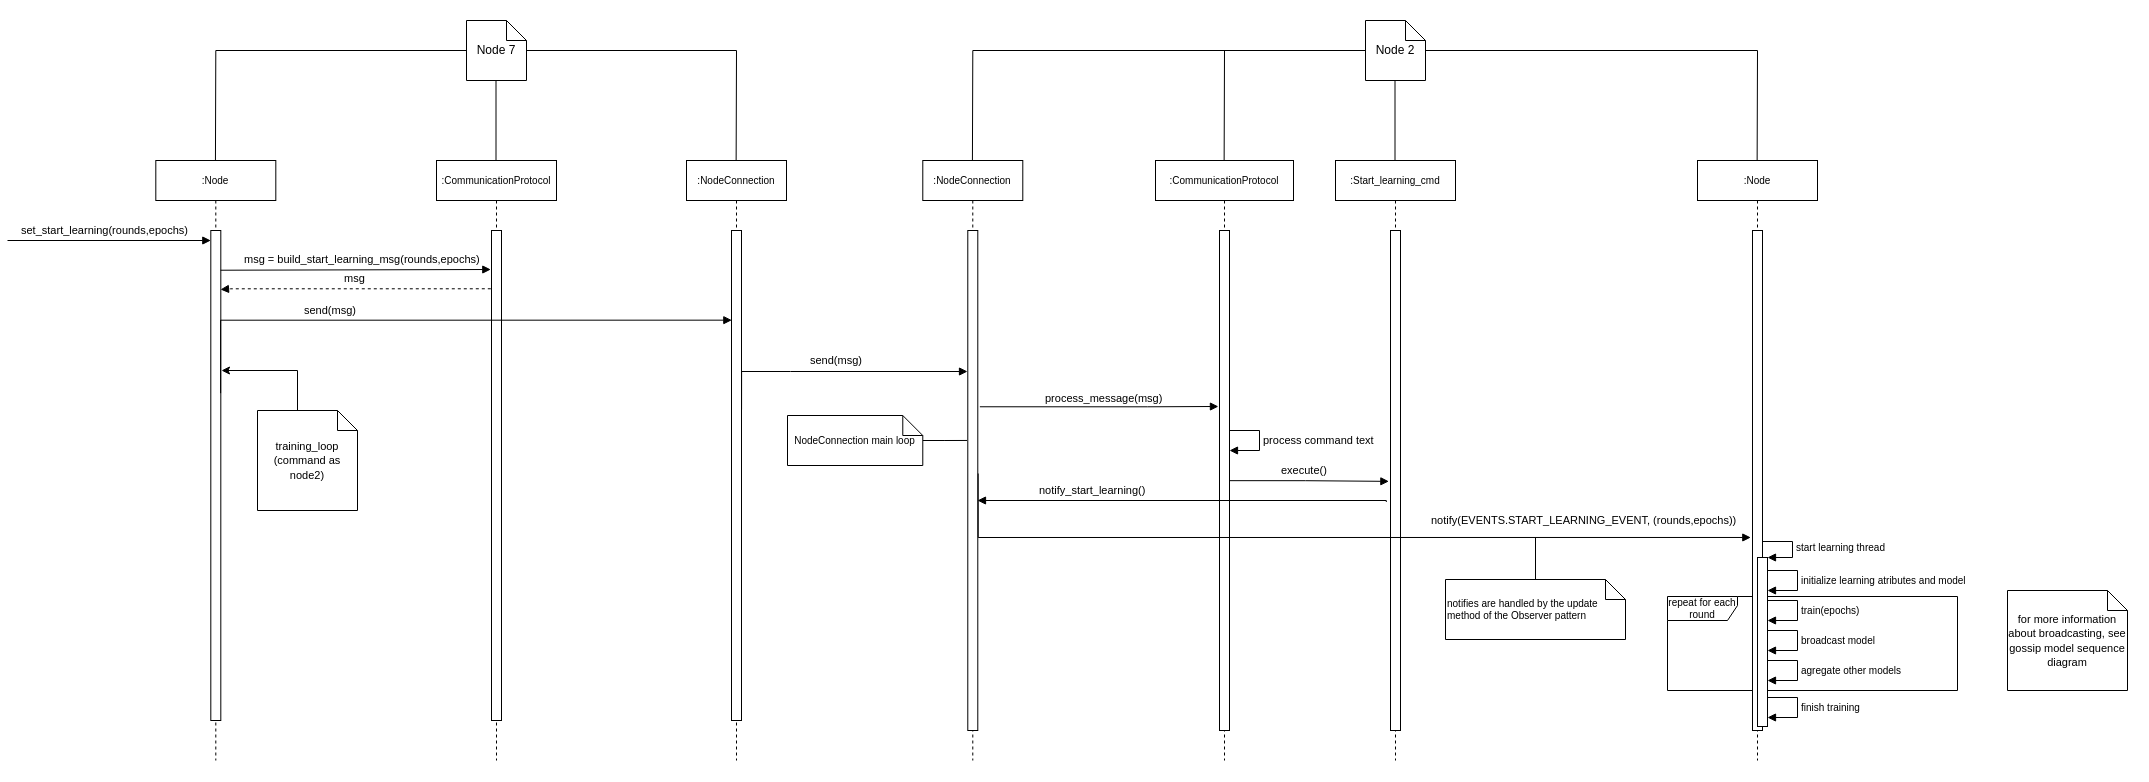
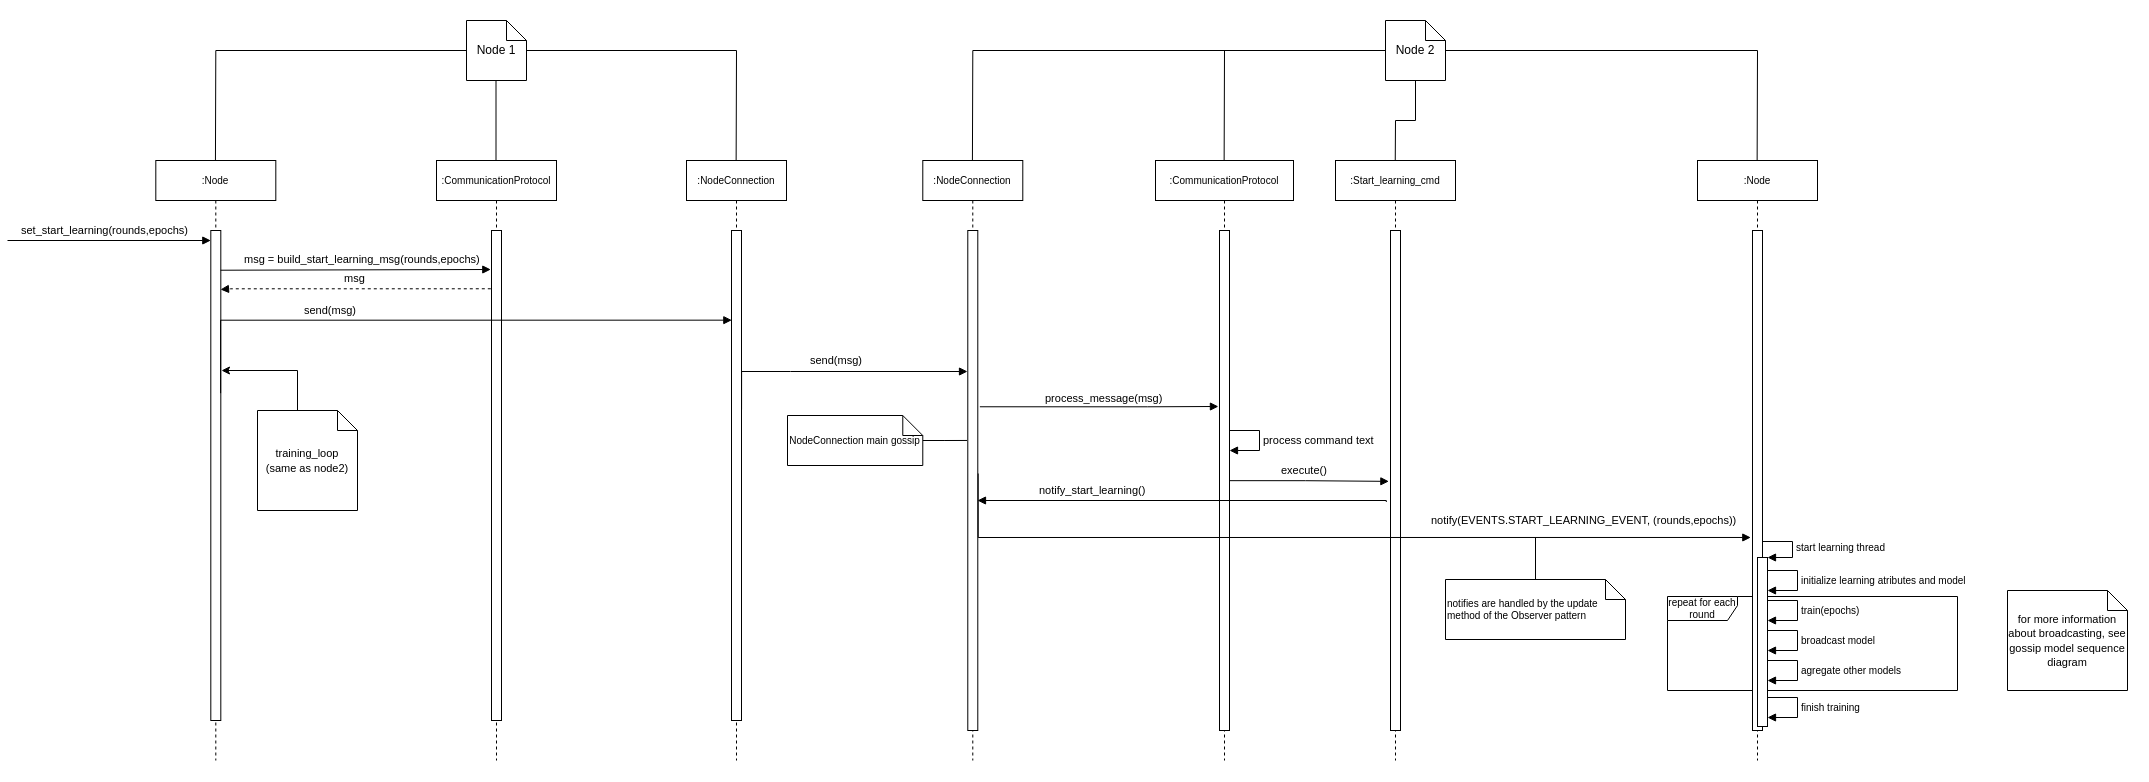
node "Node 7": label "Node 7" -> "Node 1"
node "Node 2": moved (1396, 51) -> (1416, 51)
node "NodeConnection main loop": label "NodeConnection main loop" -> "NodeConnection main gossip"
node "training_loop (command as node2)": label "training_loop (command as node2)" -> "training_loop (same as node2)"
